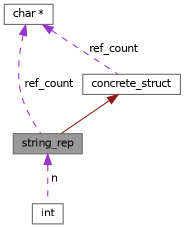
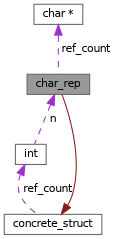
edge "concrete_struct" -> "char *": now "concrete_struct" -> "int"
node "string_rep": label "string_rep" -> "char_rep"
